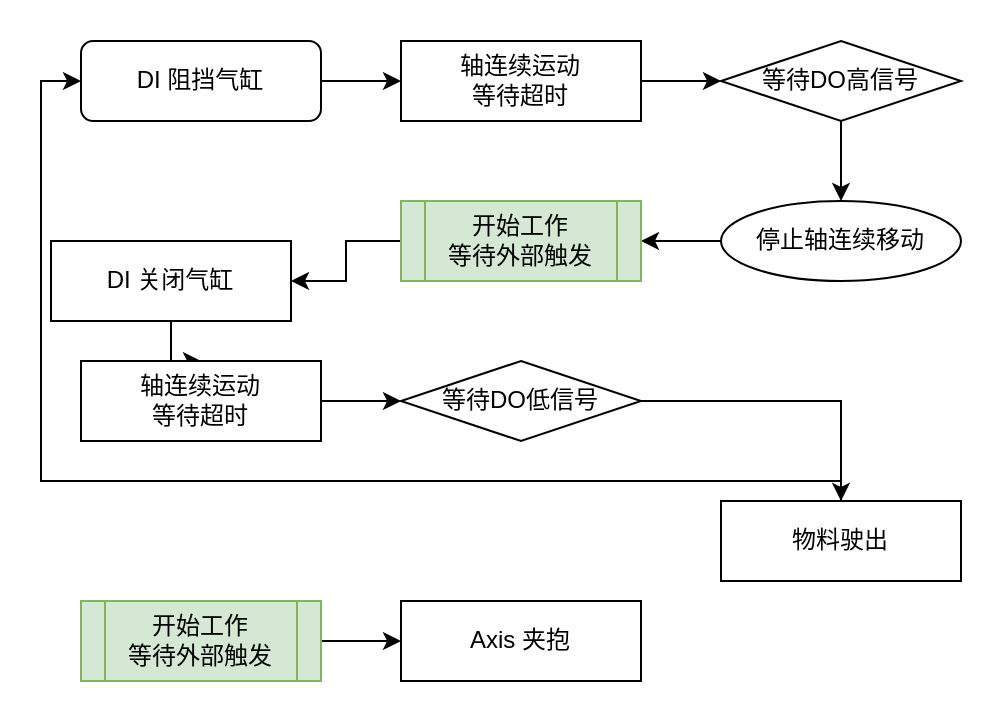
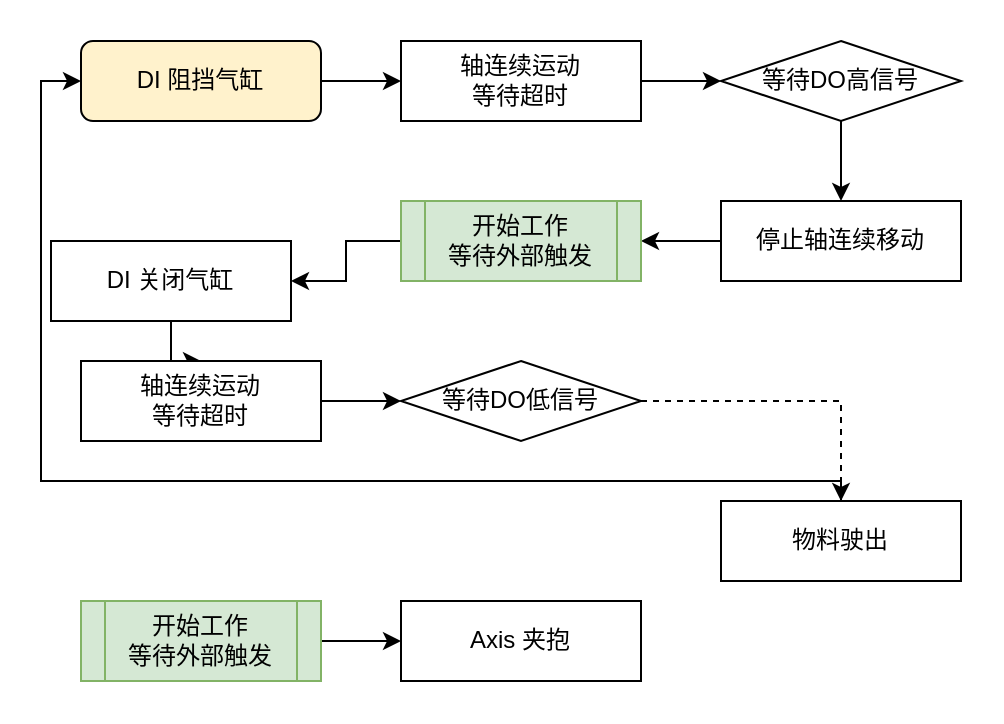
node "DI 阻挡气缸": fillcolor #ffffff -> #fff2cc
node "停止轴连续移动": shape ellipse -> rectangle
edge "等待DO低信号" -> "物料驶出": style solid -> dashed
